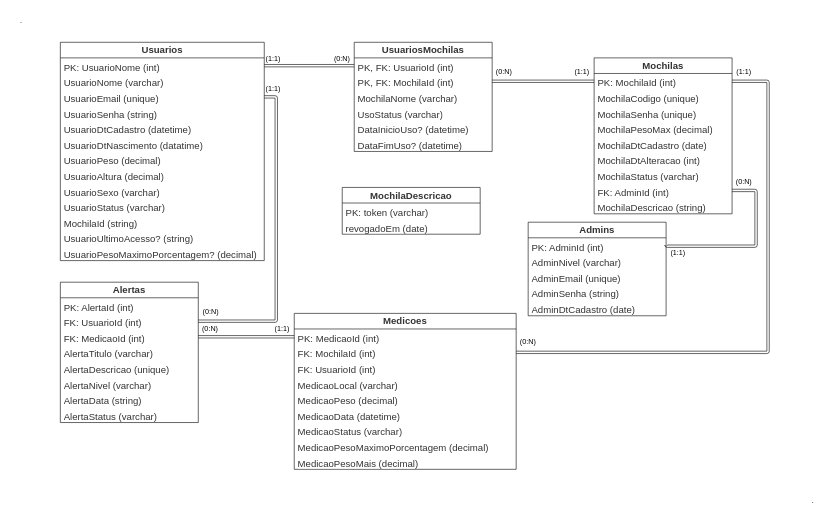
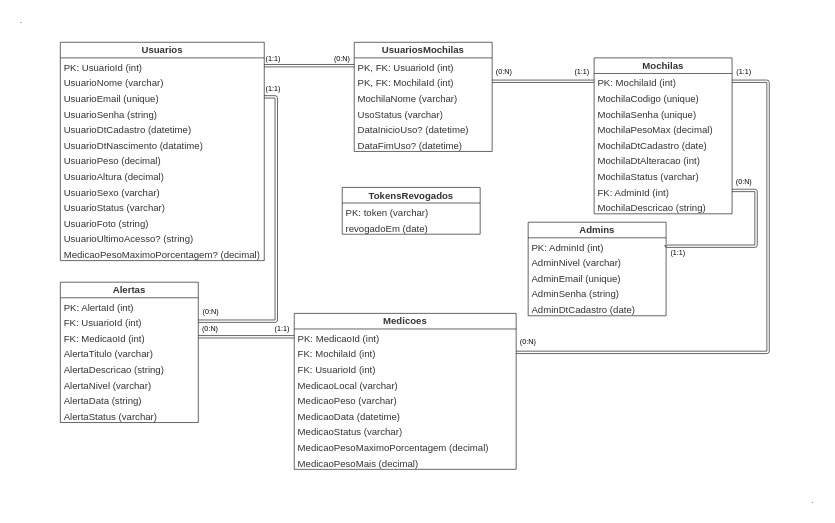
node "PK: UsuarioNome (int)": label "PK: UsuarioNome (int)" -> "PK: UsuarioId (int)"
node "MochilaDescricao": label "MochilaDescricao" -> "TokensRevogados"
node "MochilaId (string)": label "MochilaId (string)" -> "UsuarioFoto (string)"
node "UsuarioPesoMaximoPorcentagem? (decimal)": label "UsuarioPesoMaximoPorcentagem? (decimal)" -> "MedicaoPesoMaximoPorcentagem? (decimal)"
node "AlertaDescricao (unique)": label "AlertaDescricao (unique)" -> "AlertaDescricao (string)"
node "MedicaoPeso (decimal)": label "MedicaoPeso (decimal)" -> "MedicaoPeso (varchar)"
